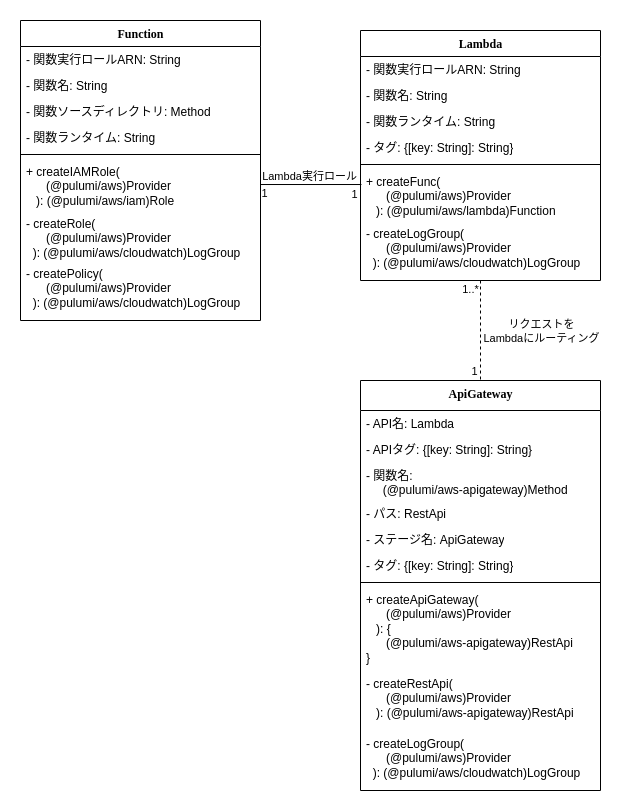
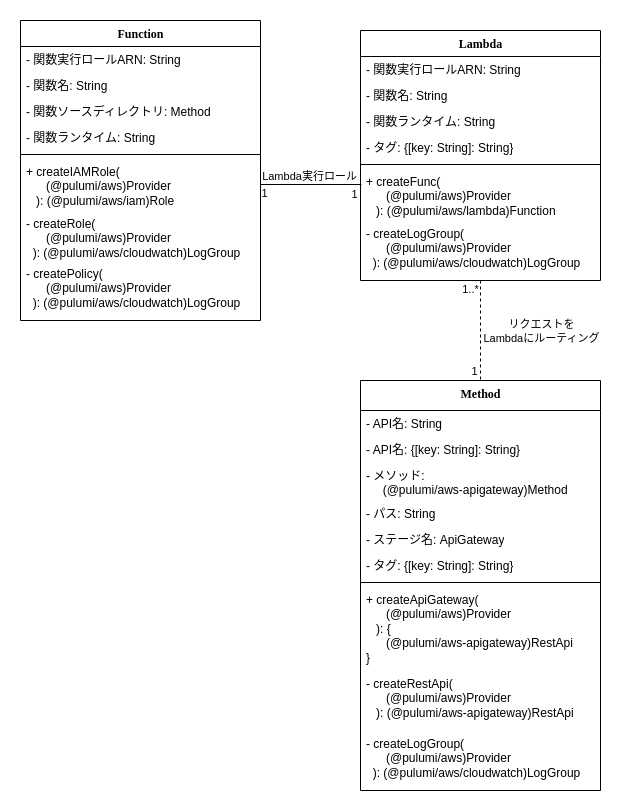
node "ApiGateway": label "ApiGateway" -> "Method"
node "- API名: Lambda": label "- API名: Lambda" -> "- API名: String"
node "- APIタグ: {[key: String]: String}": label "- APIタグ: {[key: String]: String}" -> "- API名: {[key: String]: String}"
node "- 関数名: (@pulumi/aws-apigateway)Method": label "- 関数名: (@pulumi/aws-apigateway)Method" -> "- メソッド: (@pulumi/aws-apigateway)Method"
node "- パス: RestApi": label "- パス: RestApi" -> "- パス: String"
